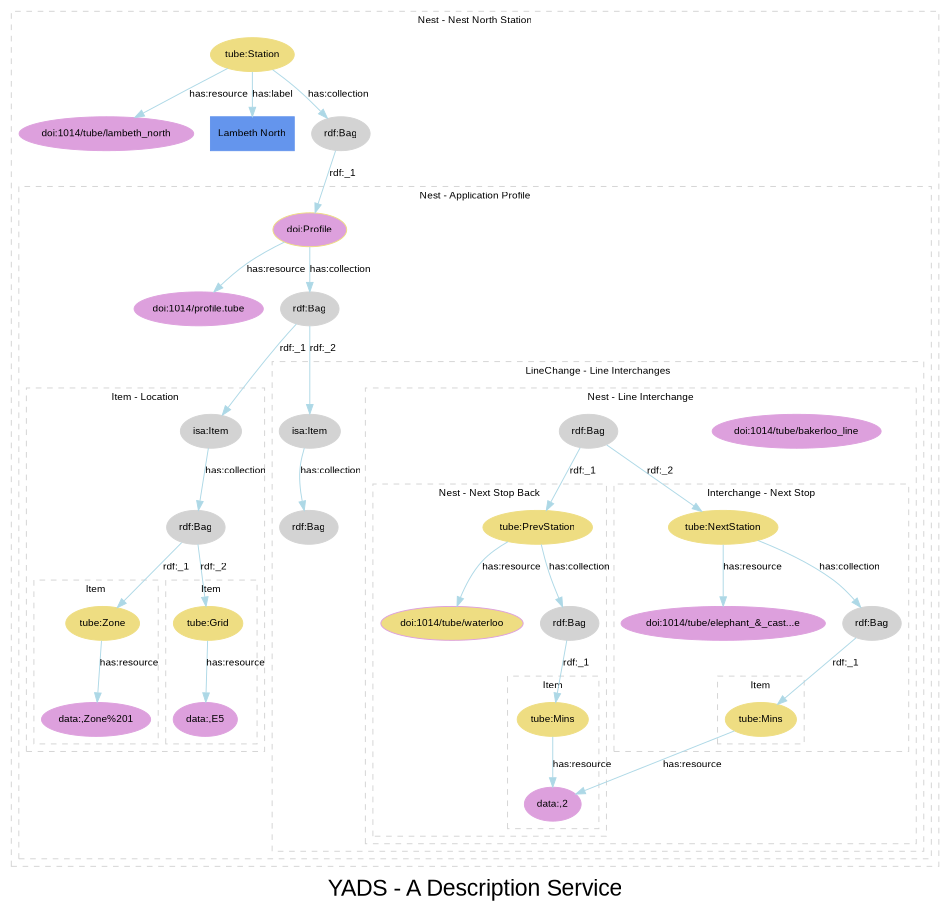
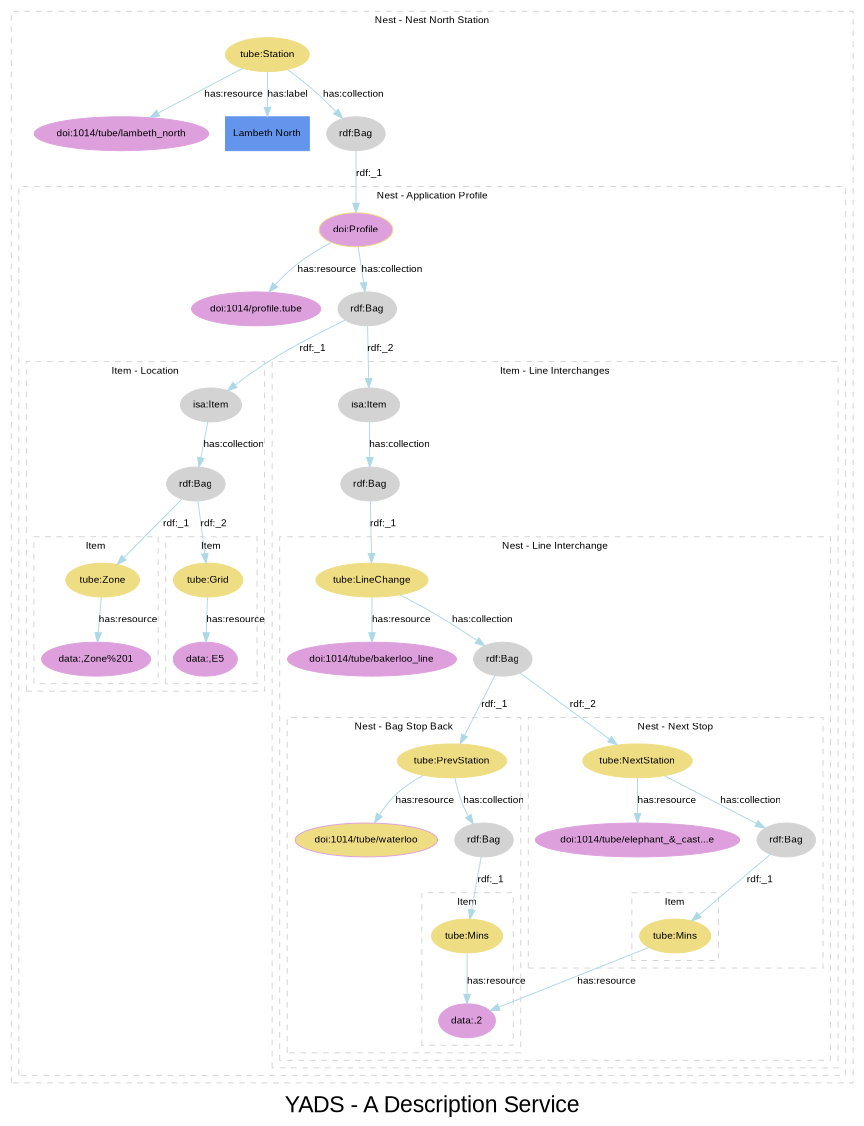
cluster "LineChange - Line Interchanges": label "LineChange - Line Interchanges" -> "Item - Line Interchanges"
cluster "Nest - Next Stop Back": label "Nest - Next Stop Back" -> "Nest - Bag Stop Back"
cluster "Interchange - Next Stop": label "Interchange - Next Stop" -> "Nest - Next Stop"
node "tube:LineChange": added
